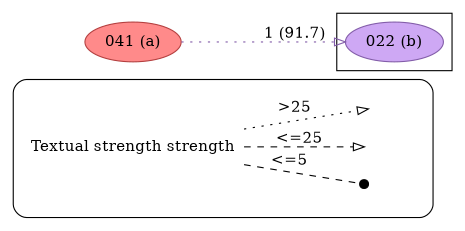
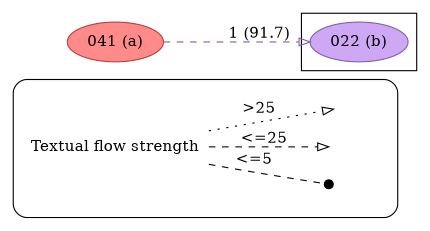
edge "041 (a)" -> "022 (b)": style dotted -> dashed
node "Textual strength strength": label "Textual strength strength" -> "Textual flow strength"
